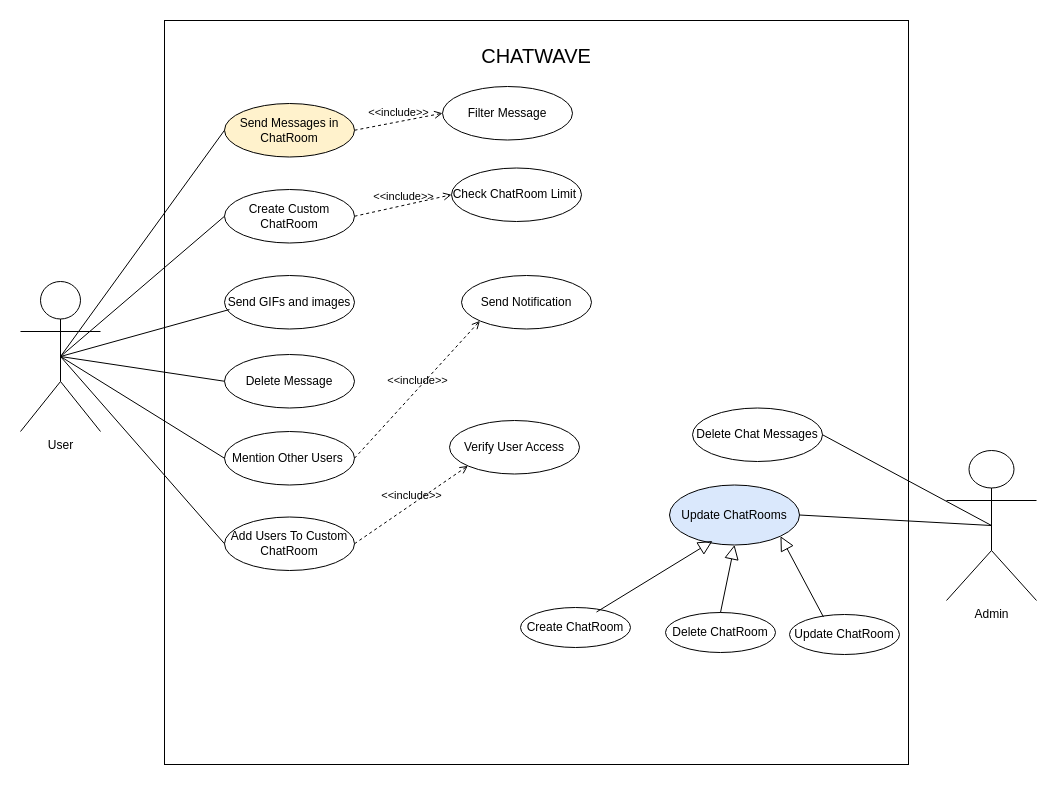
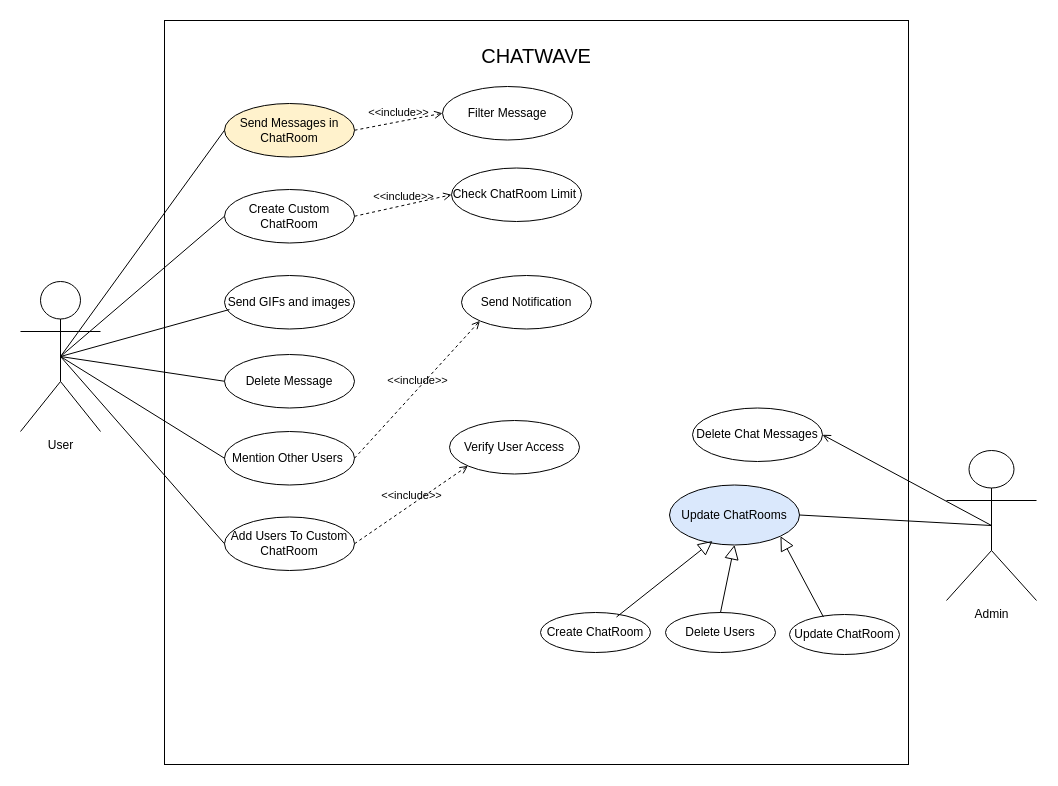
edge "Delete Chat Messages" -- "Admin": arrowhead none -> open
node "Create ChatRoom": moved (576, 628) -> (596, 633)
node "Delete ChatRoom": label "Delete ChatRoom" -> "Delete Users"
